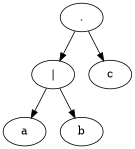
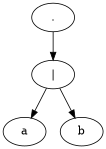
node "c": removed
